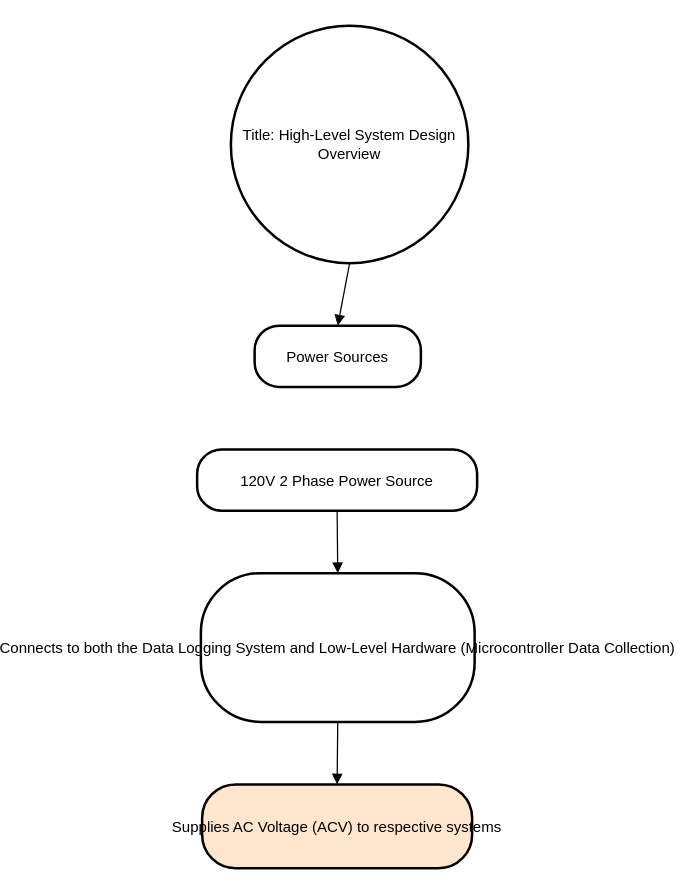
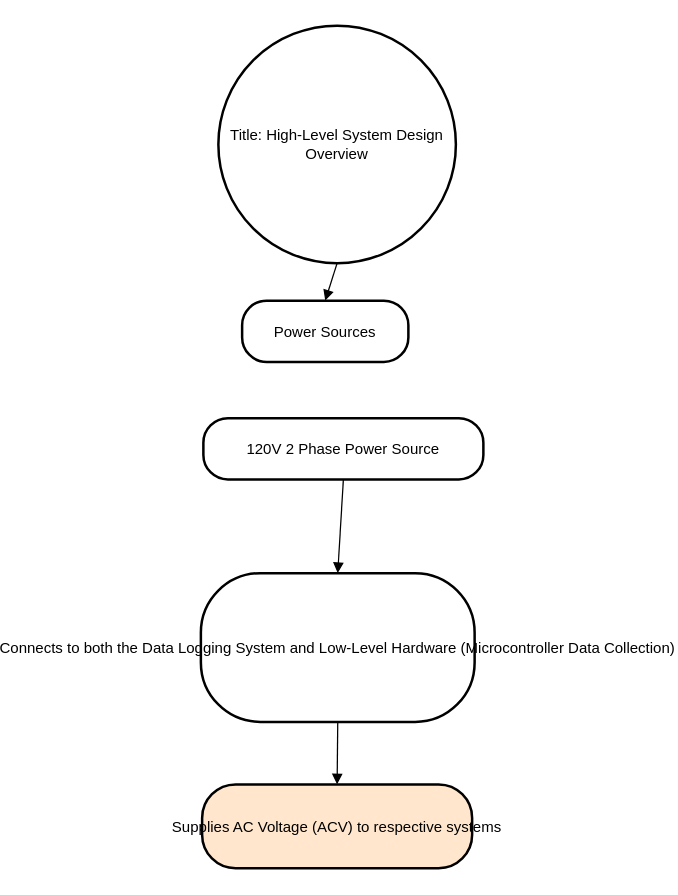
node "Title: High-Level System Design Overview": moved (349, 144) -> (337, 144)
node "Power Sources": moved (338, 356) -> (325, 331)
node "120V 2 Phase Power Source": moved (337, 480) -> (343, 449)
